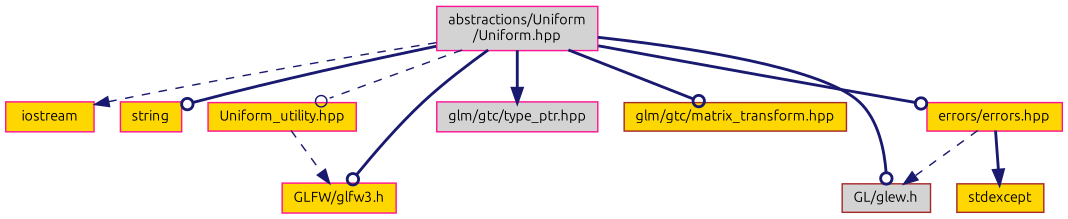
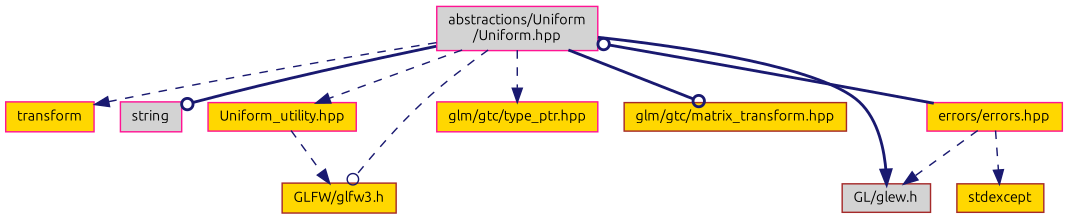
edge "abstractions/Uniform /Uniform.hpp" -> "GL/glew.h": arrowhead odot -> normal
edge "abstractions/Uniform /Uniform.hpp" -> "glm/gtc/type_ptr.hpp": style bold -> dashed
edge "abstractions/Uniform /Uniform.hpp" -> "Uniform_utility.hpp": arrowhead odot -> normal
edge "abstractions/Uniform /Uniform.hpp" -> "errors/errors.hpp": reversed
edge "abstractions/Uniform /Uniform.hpp" -> "GLFW/glfw3.h": style bold -> dashed
node "iostream": label "iostream" -> "transform"
node "string": fillcolor gold -> lightgrey
node "glm/gtc/type_ptr.hpp": fillcolor lightgrey -> gold
edge "errors/errors.hpp" -> "stdexcept": style bold -> dashed
node "GLFW/glfw3.h": color deeppink -> brown
